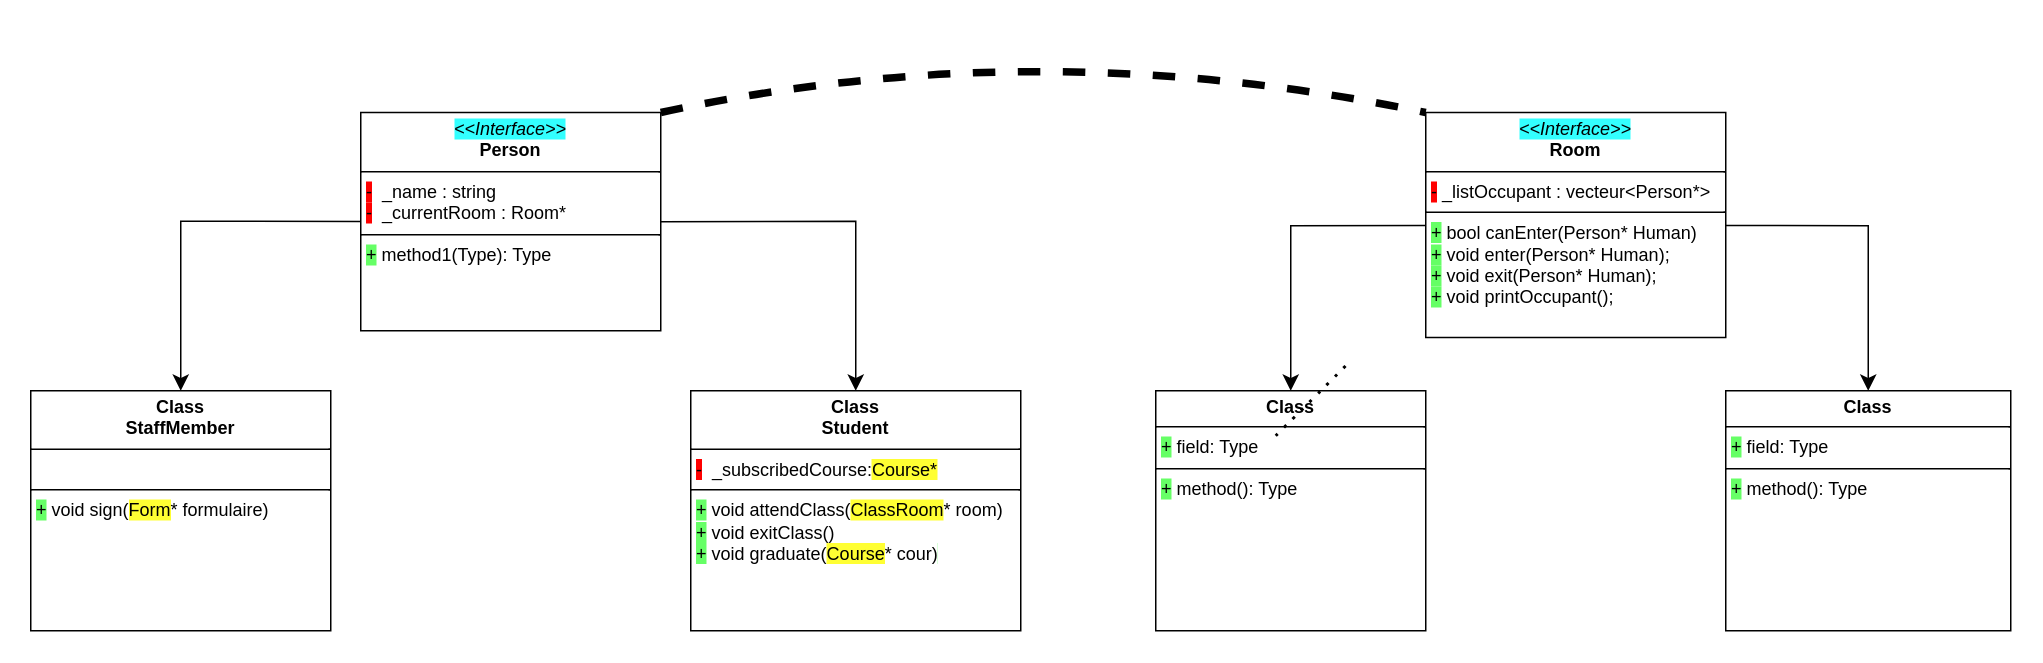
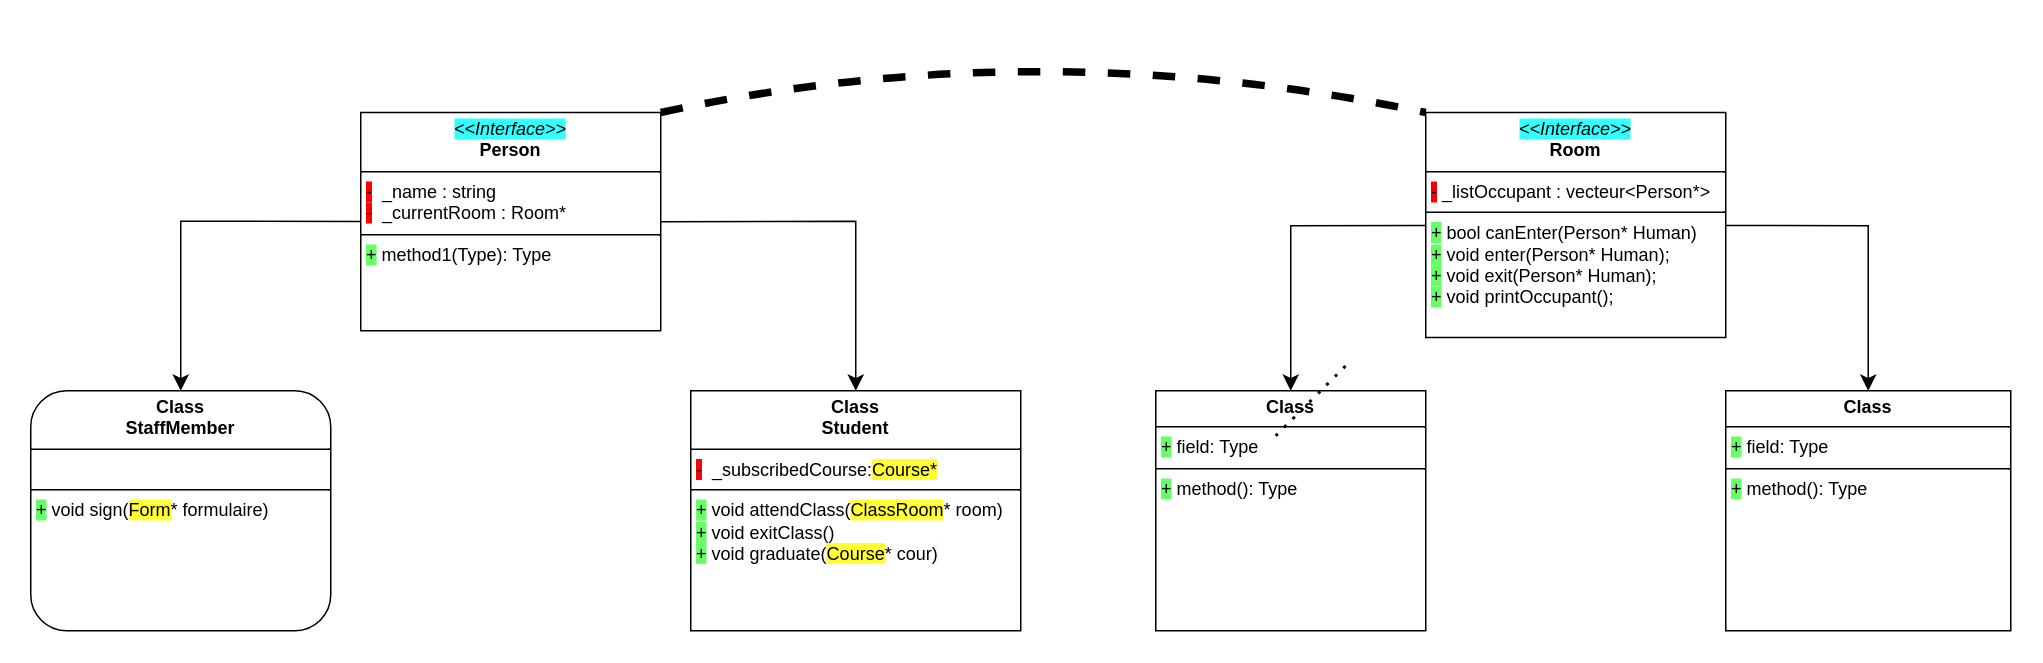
node "Class StaffMember + void sign(Form* formulaire)": shape rectangle -> rounded rectangle
